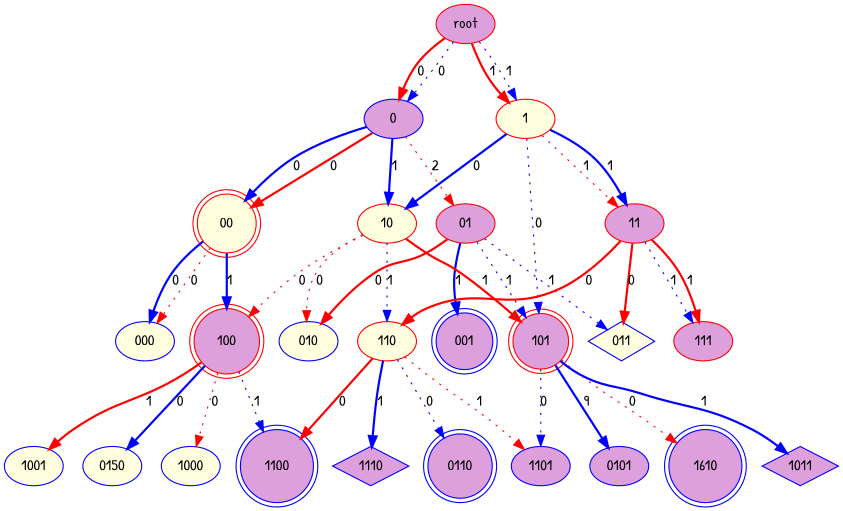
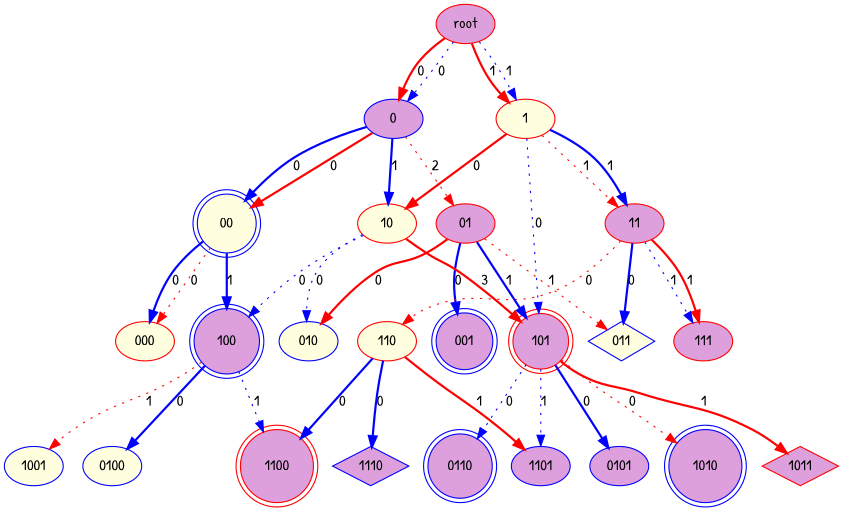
edge "1" -> "10": color blue -> red
node "00": color red -> blue
edge "10" -> "010": color red -> blue
edge "10" -> "100": color red -> blue
edge "01" -> "101": style dotted -> bold
edge "10" -> "110": removed, label "1"
edge "11" -> "011": color red -> blue
edge "01" -> "001": label "1" -> "0"
edge "10" -> "101": label "1" -> "3"
edge "01" -> "011": color blue -> red
edge "11" -> "110": style bold -> dotted
node "000": color blue -> red
node "100": color red -> blue
edge "110" -> "1100": color red -> blue
edge "110" -> "0110": now "101" -> "0110"
edge "110" -> "1101": style dotted -> bold
edge "100" -> "1001": style bold -> dotted
edge "110" -> "1110": label "1" -> "0"
edge "101" -> "1101": label "0" -> "1"
edge "101" -> "0101": label "9" -> "0"
edge "101" -> "1011": color blue -> red
node "0150": label "0150" -> "0100"
node "1000": removed
node "1100": color blue -> red
node "1610": label "1610" -> "1010"
node "1011": color blue -> red
